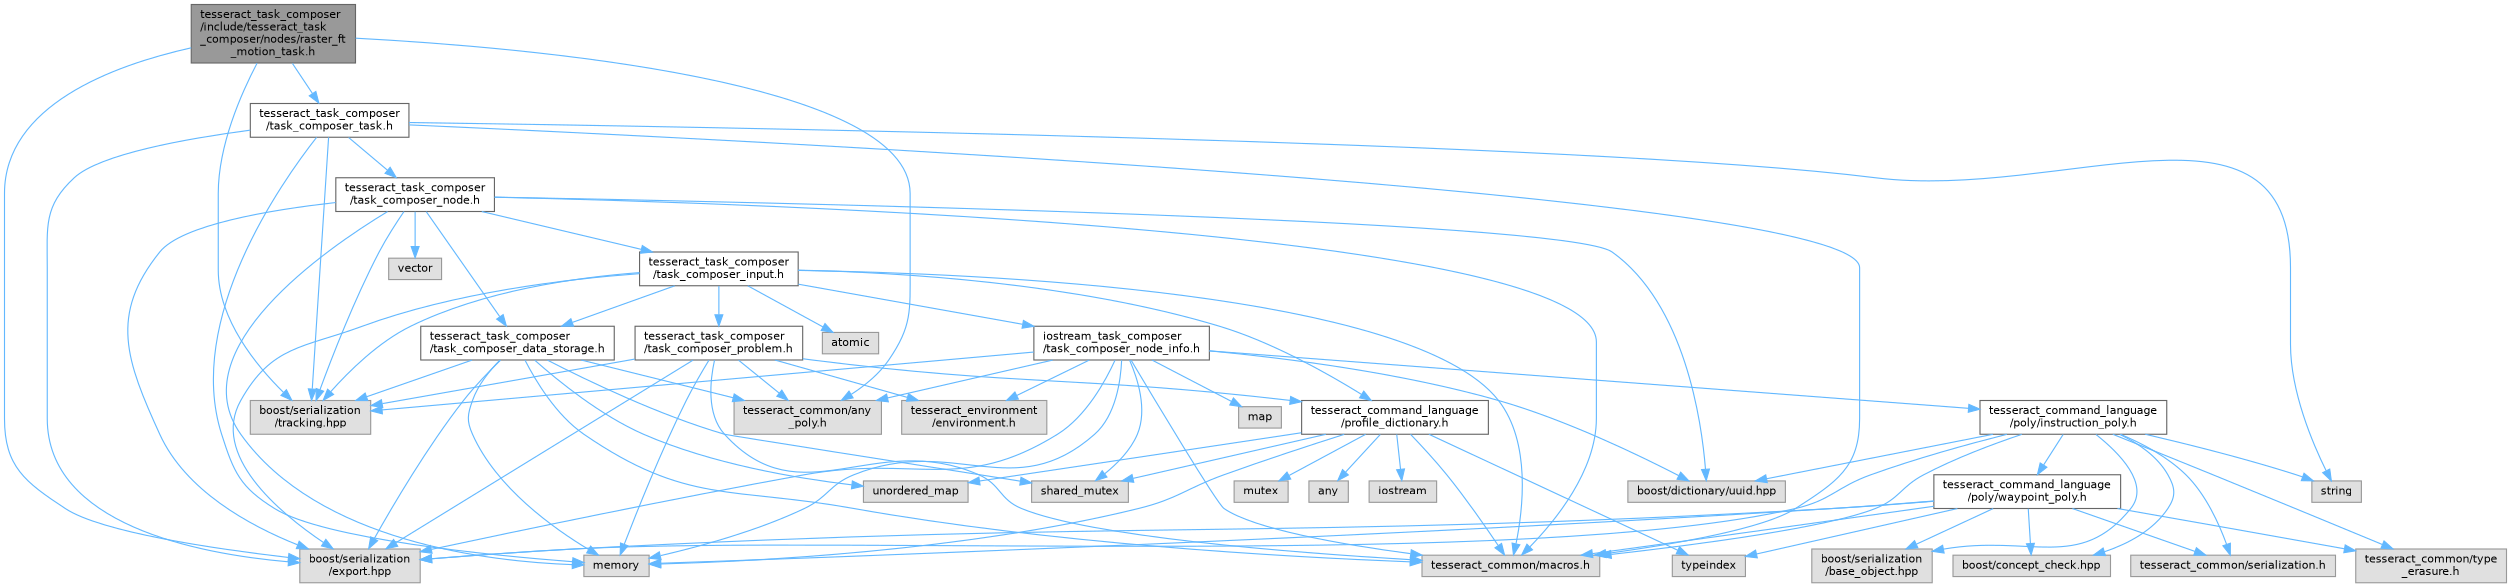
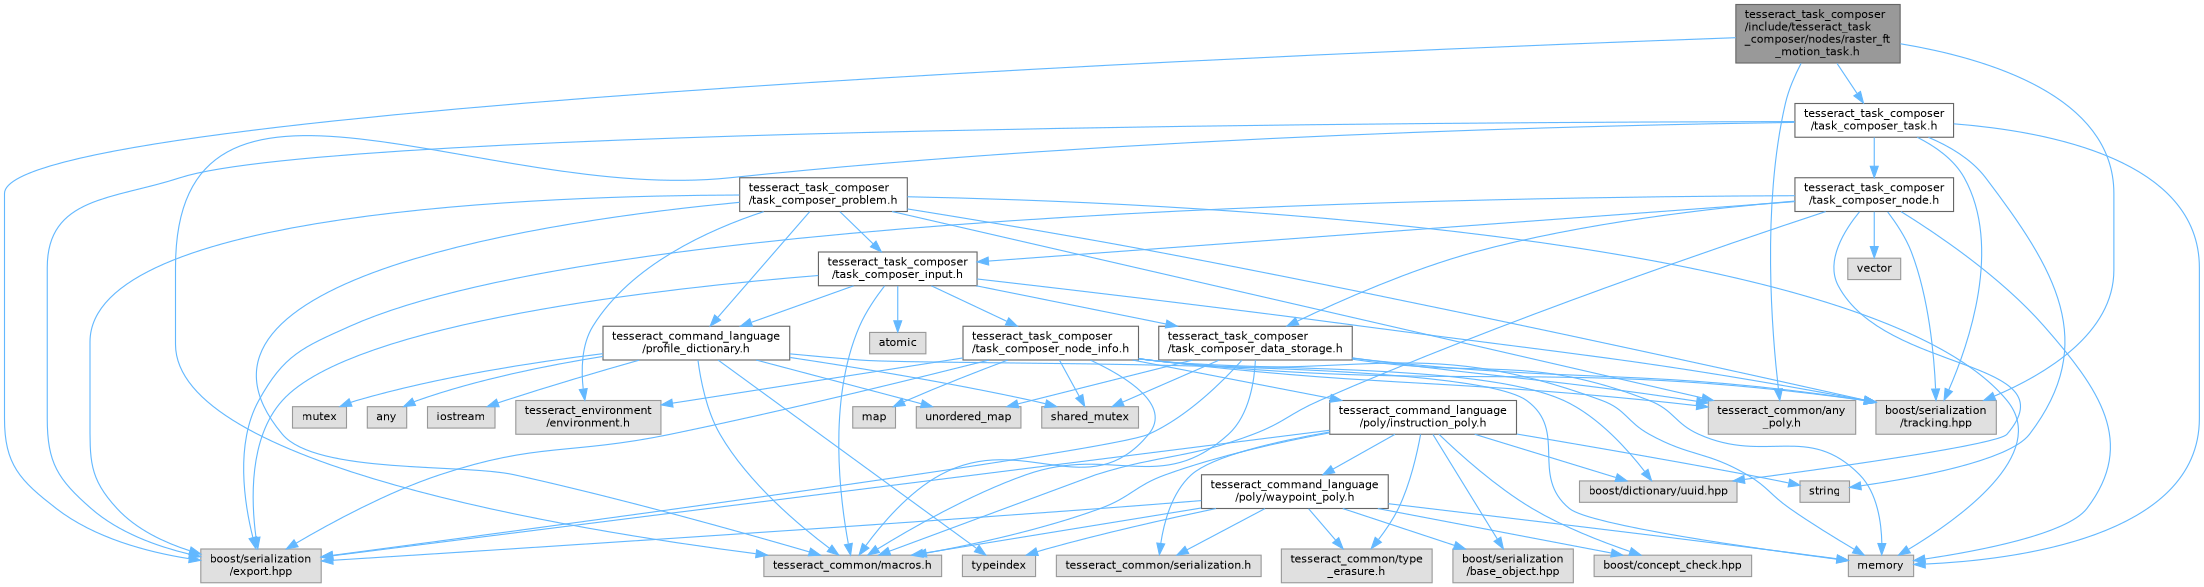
edge "tesseract_task_composer /task_composer_input.h" -> "tesseract_task_composer /task_composer_problem.h": reversed
node "iostream_task_composer /task_composer_node_info.h": label "iostream_task_composer /task_composer_node_info.h" -> "tesseract_task_composer /task_composer_node_info.h"
